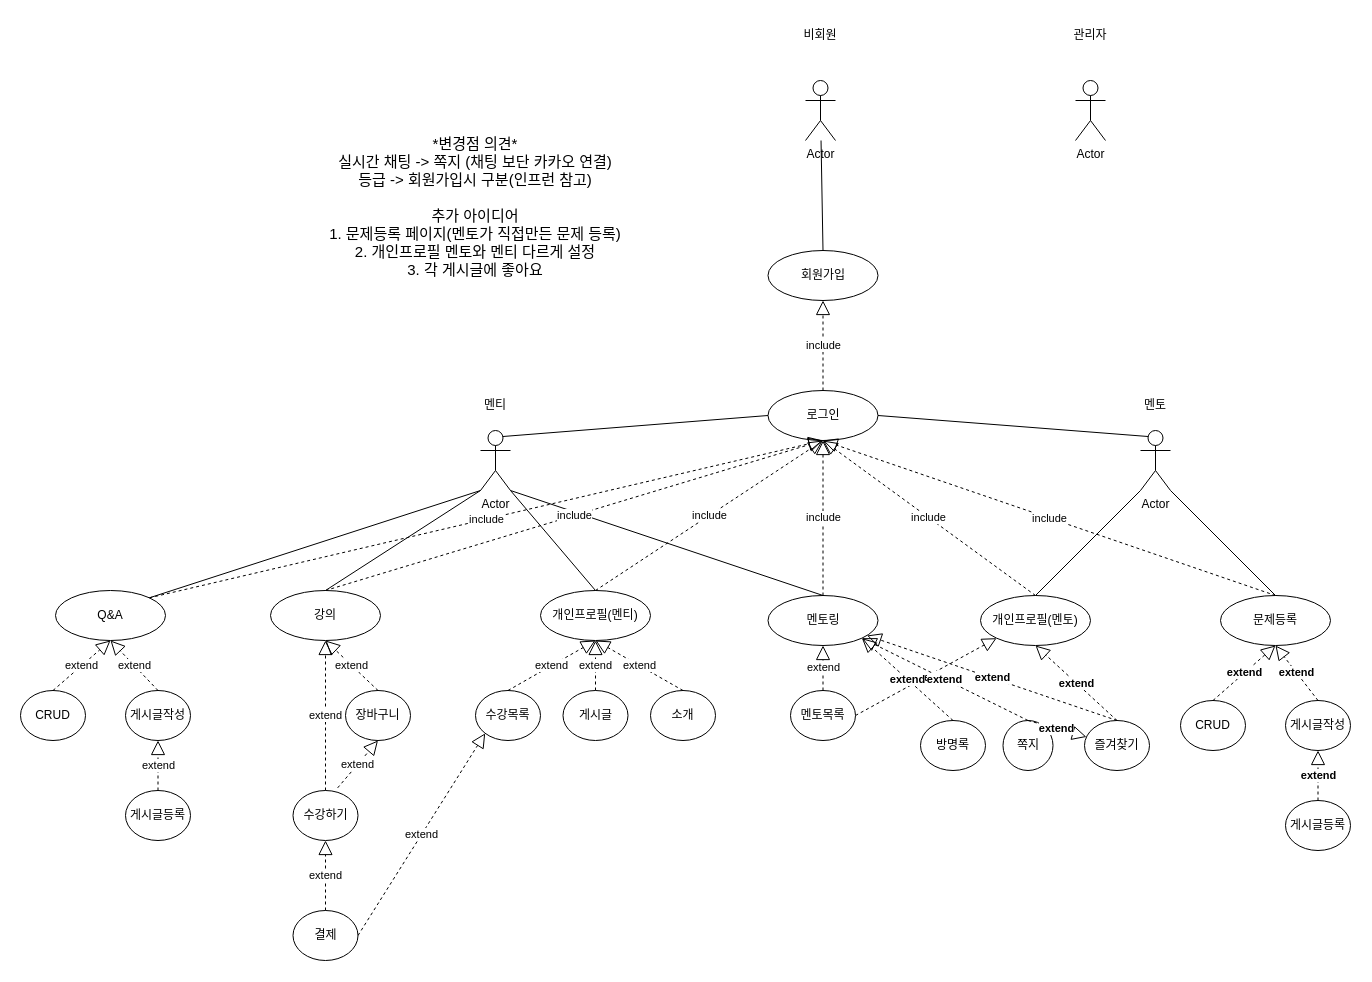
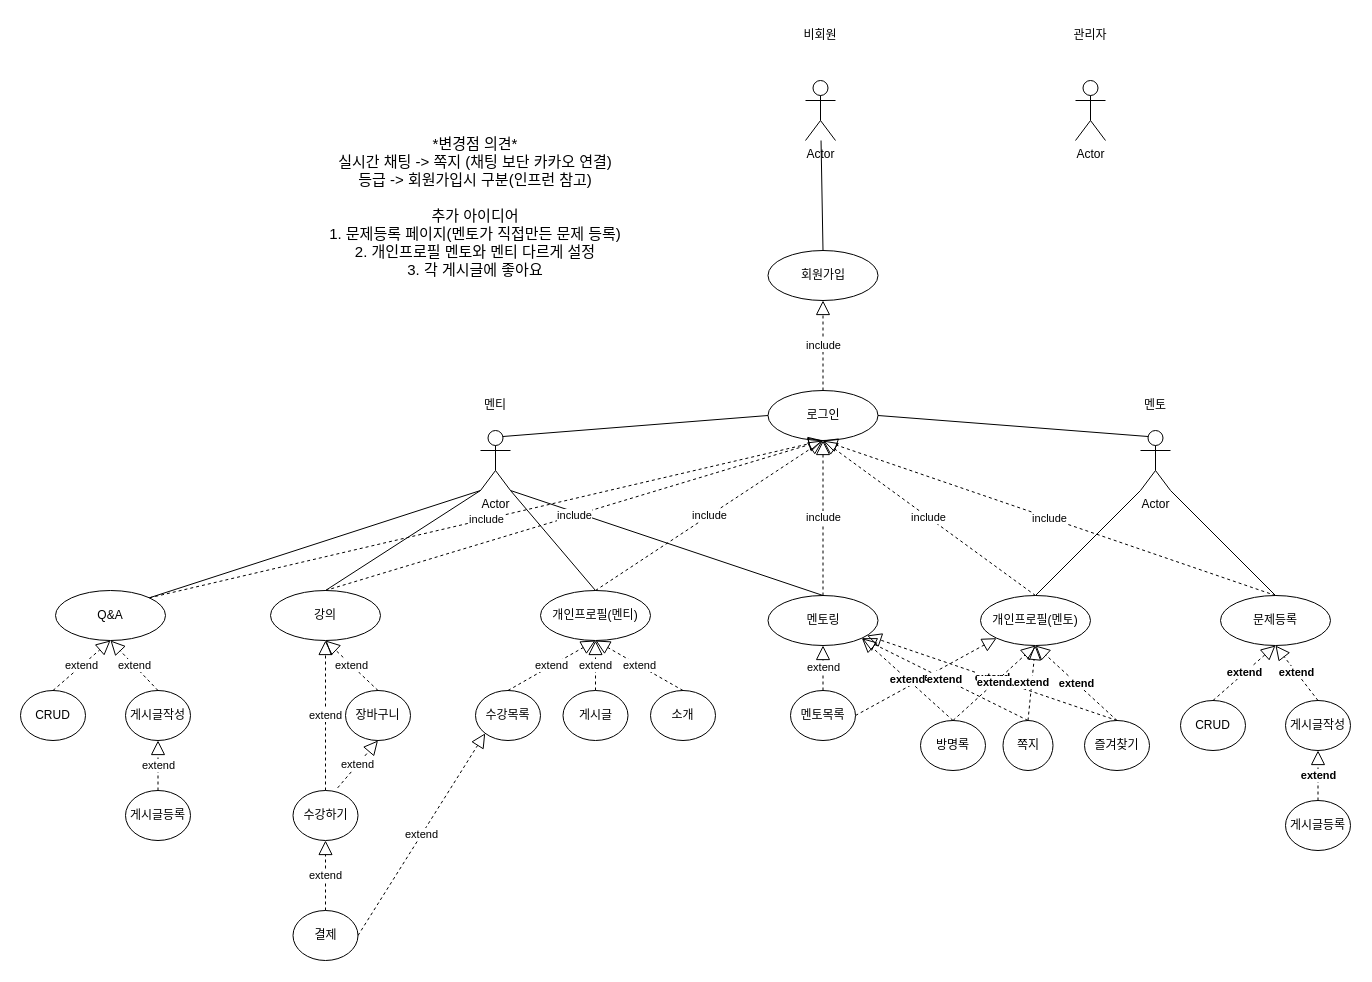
edge "방명록" -> "개인프로필(멘토)": added, label "extend"
edge "쪽지" -> "즐겨찾기": now "쪽지" -> "개인프로필(멘토)"
